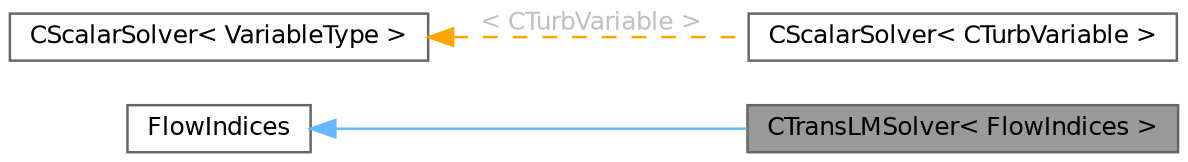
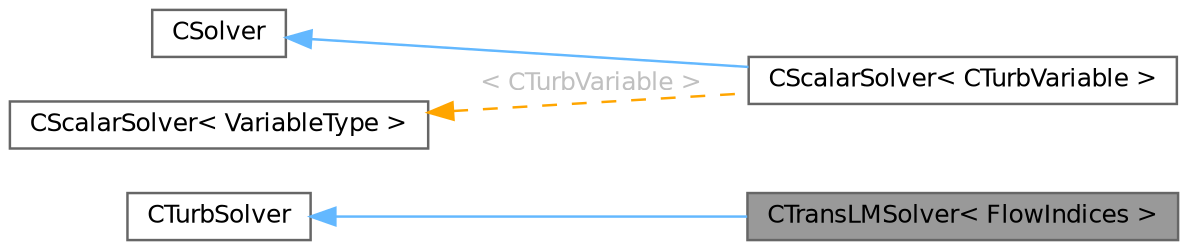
node "CSolver": added
node "FlowIndices": label "FlowIndices" -> "CTurbSolver"
